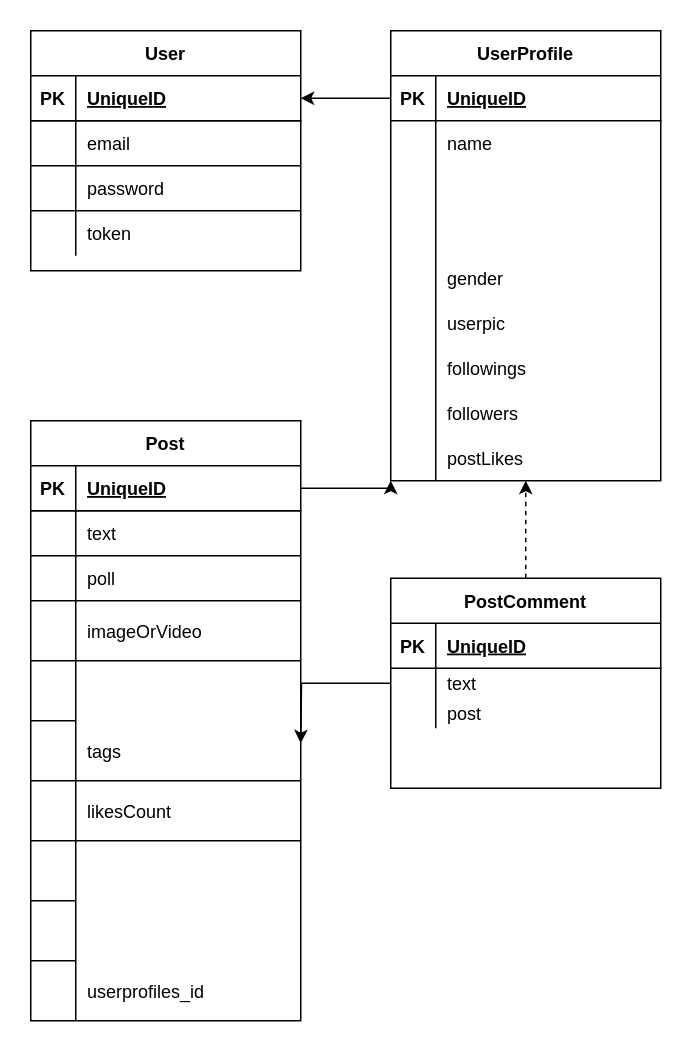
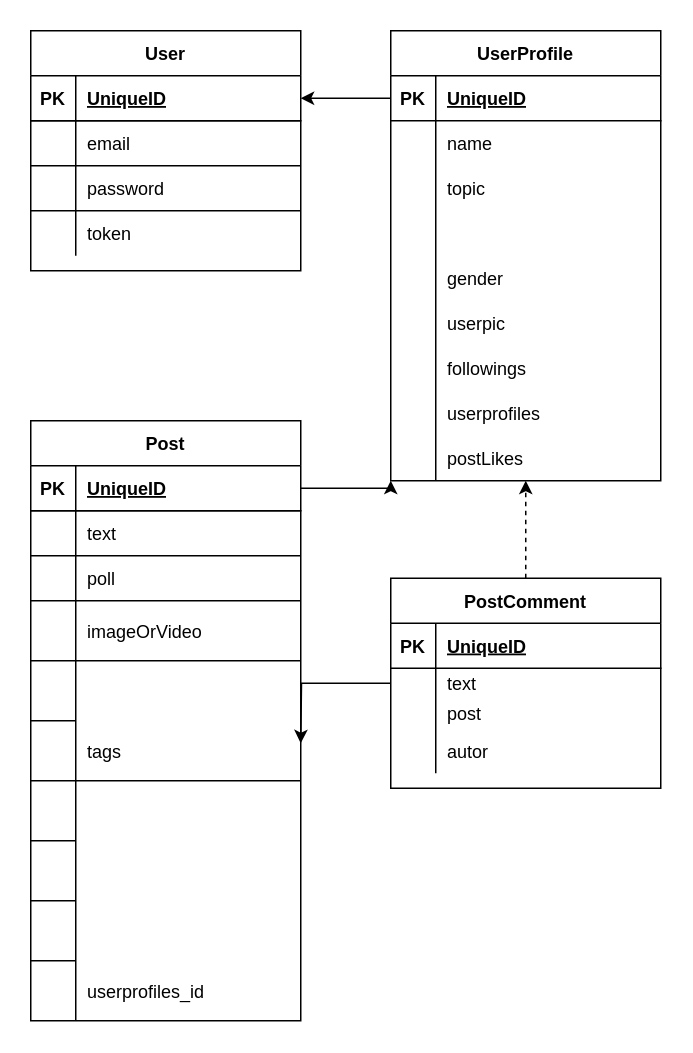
node "topic": added
node "followers": label "followers" -> "userprofiles"
node "autor": added
node "likesCount": removed
